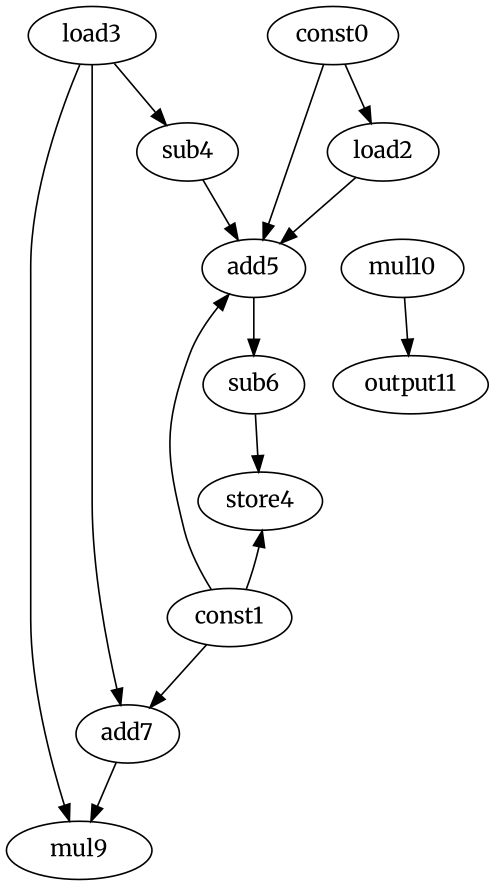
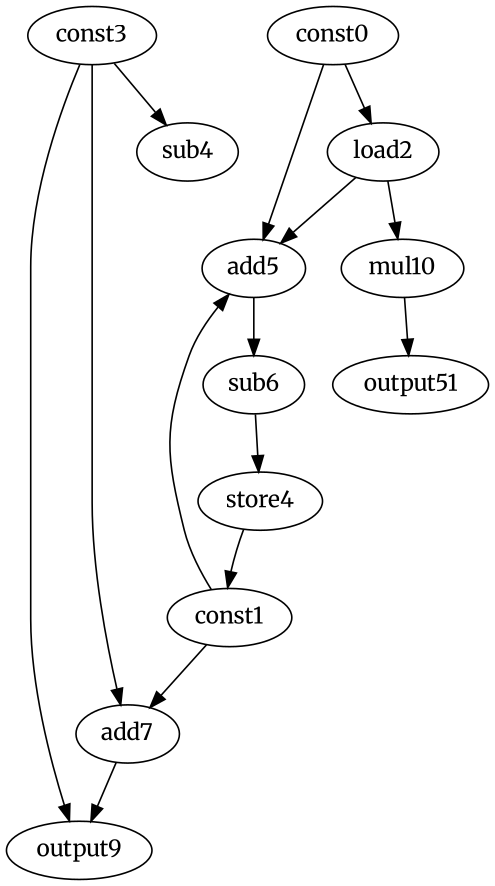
node "load3": label "load3" -> "const3"
edge "load2" -> "mul10": added
edge "sub4" -> "add5": removed
node "output11": label "output11" -> "output51"
edge "const1" -> "store4": reversed
node "mul9": label "mul9" -> "output9"
